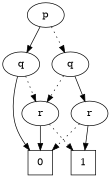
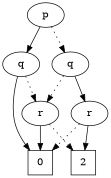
node "1": label "1" -> "2"
